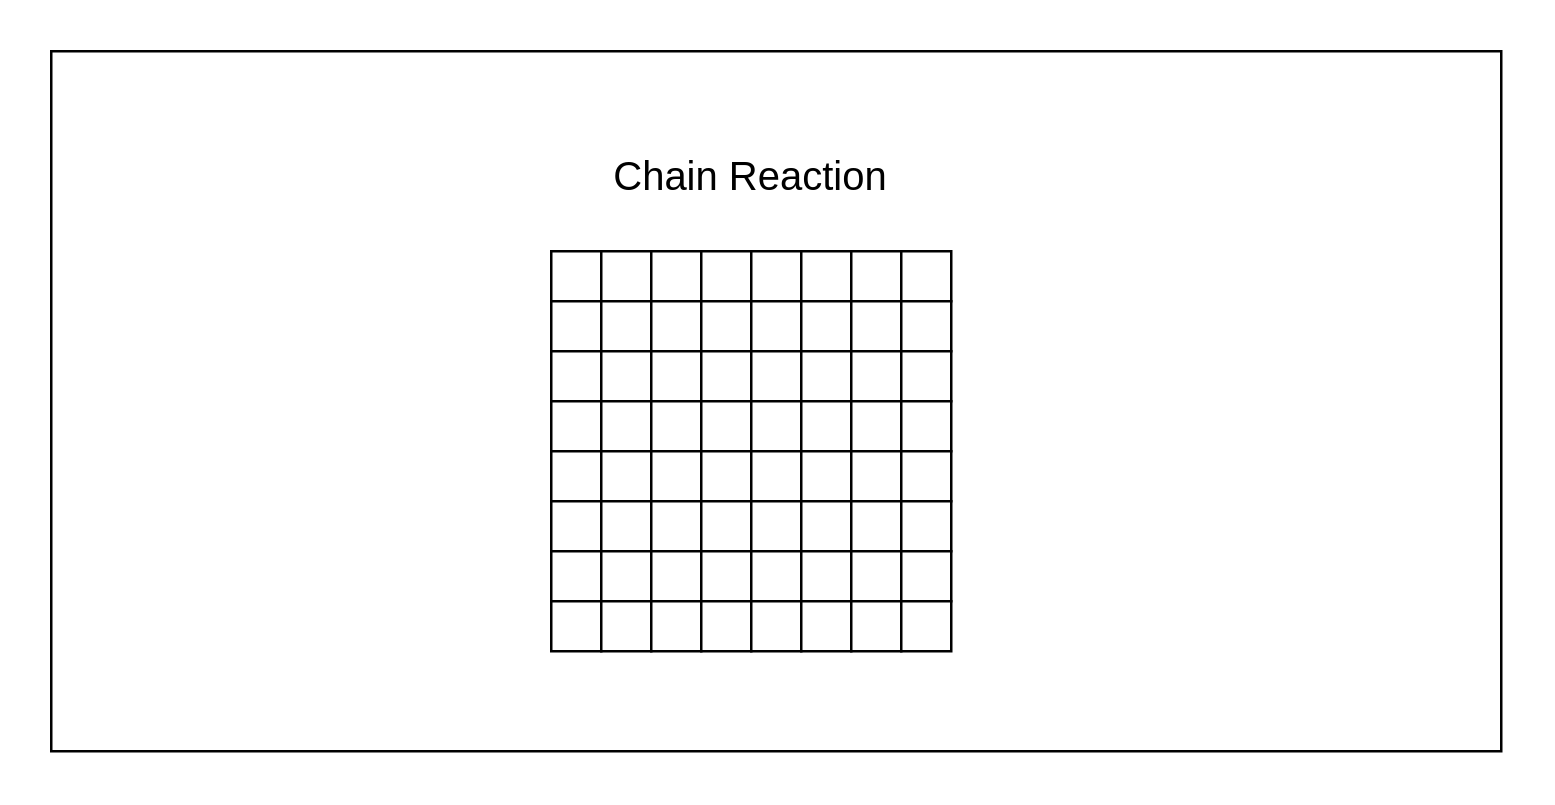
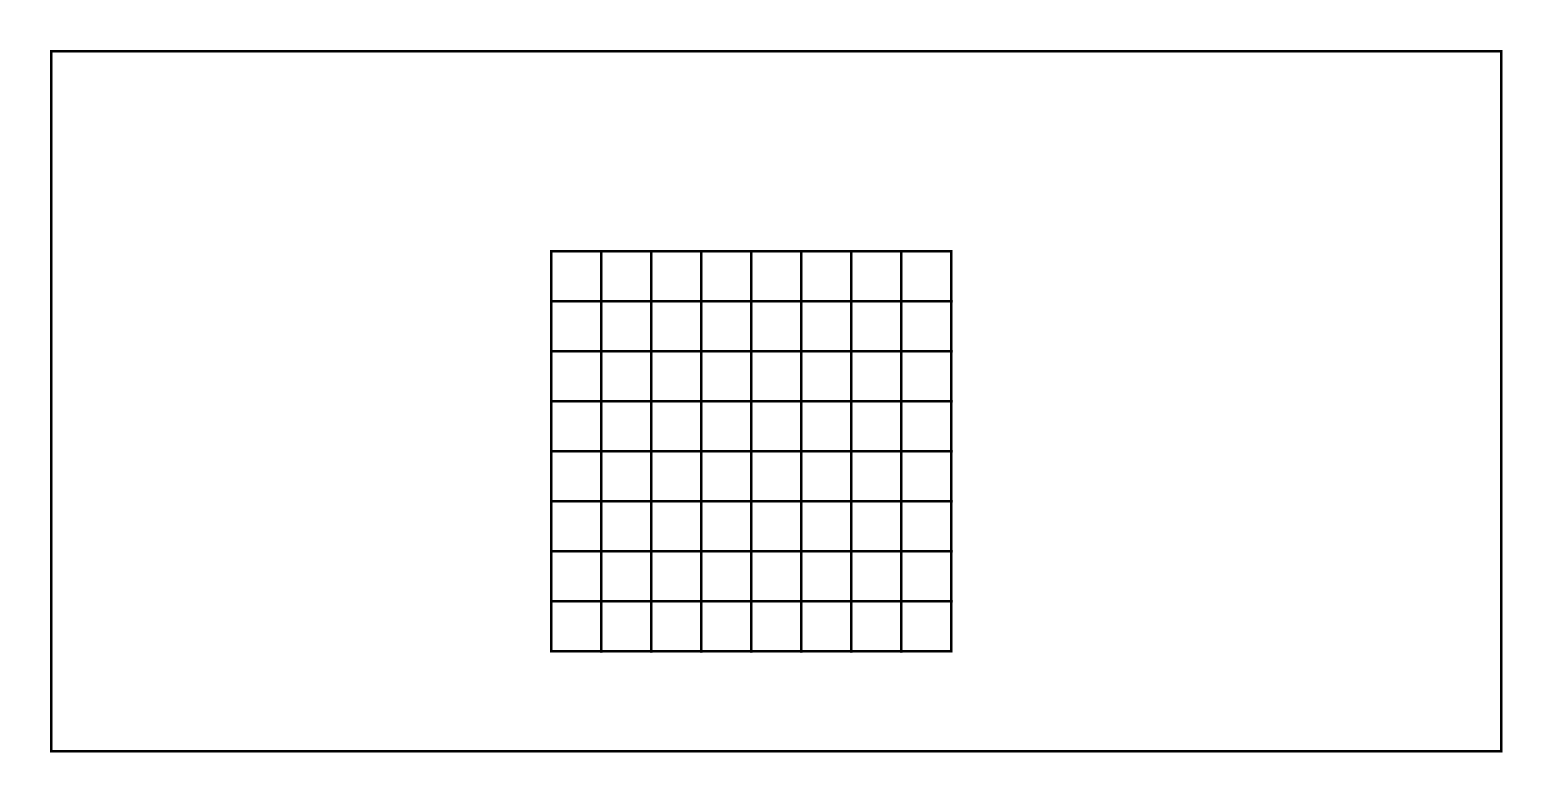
node "Chain Reaction": removed
